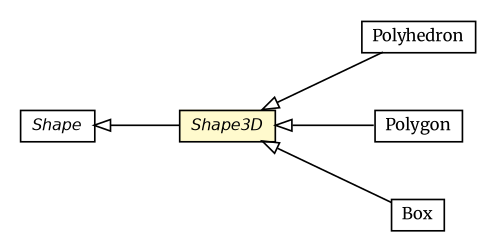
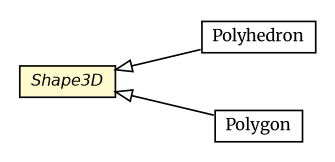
node "Shape": removed
node "Box": removed
